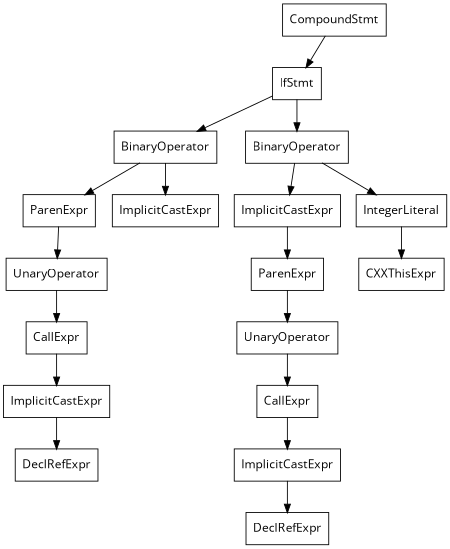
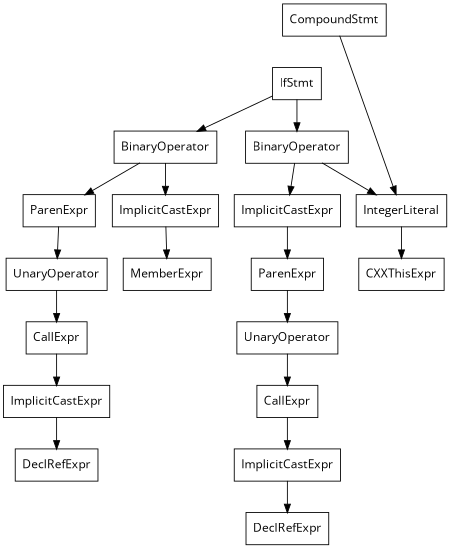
edge "CompoundStmt" -> "IfStmt": now "CompoundStmt" -> "IntegerLiteral"
node "MemberExpr": added
